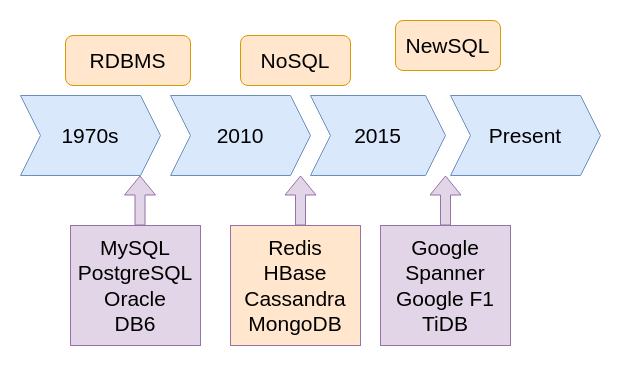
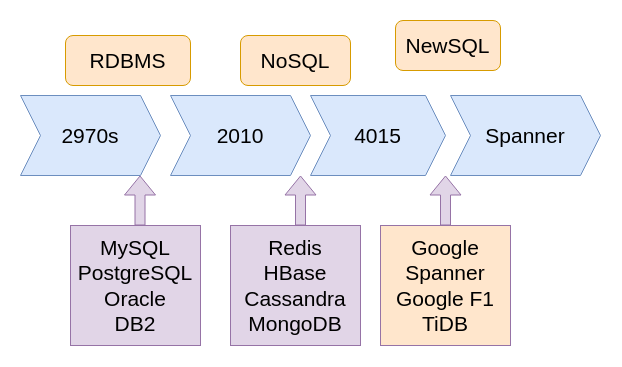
node "1970s": label "1970s" -> "2970s"
node "2015": label "2015" -> "4015"
node "Present": label "Present" -> "Spanner"
node "MySQL PostgreSQL Oracle DB6": label "MySQL PostgreSQL Oracle DB6" -> "MySQL PostgreSQL Oracle DB2"
node "Redis HBase Cassandra MongoDB": fillcolor #ffe6cc -> #e1d5e7
node "Google Spanner Google F1 TiDB": fillcolor #e1d5e7 -> #ffe6cc
